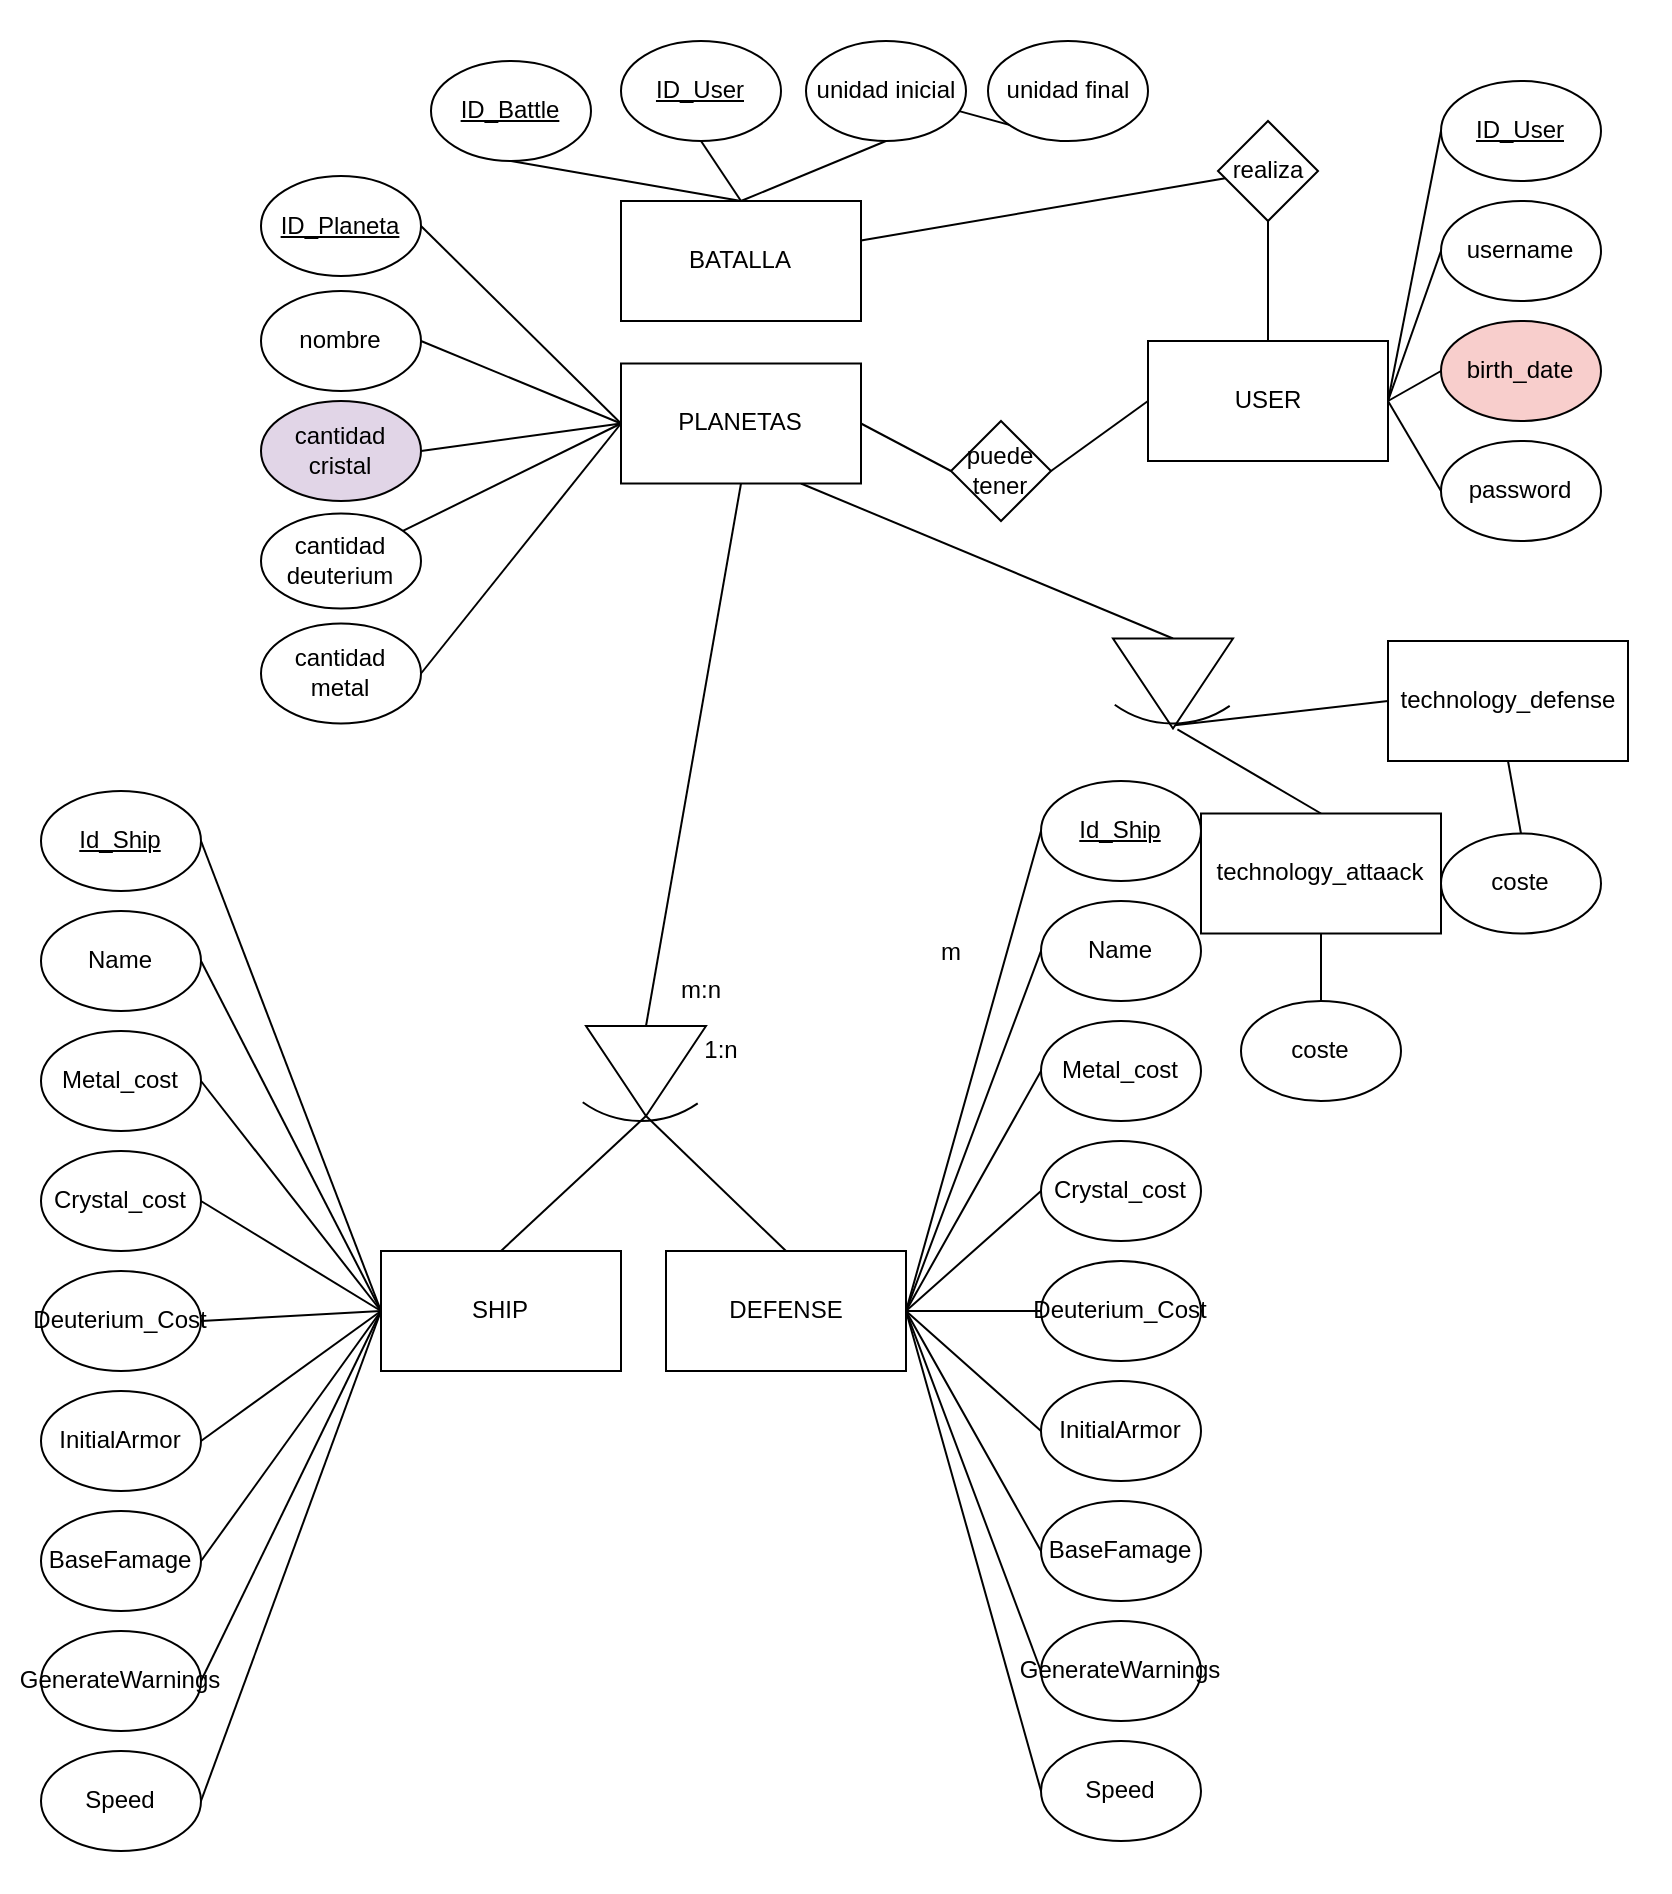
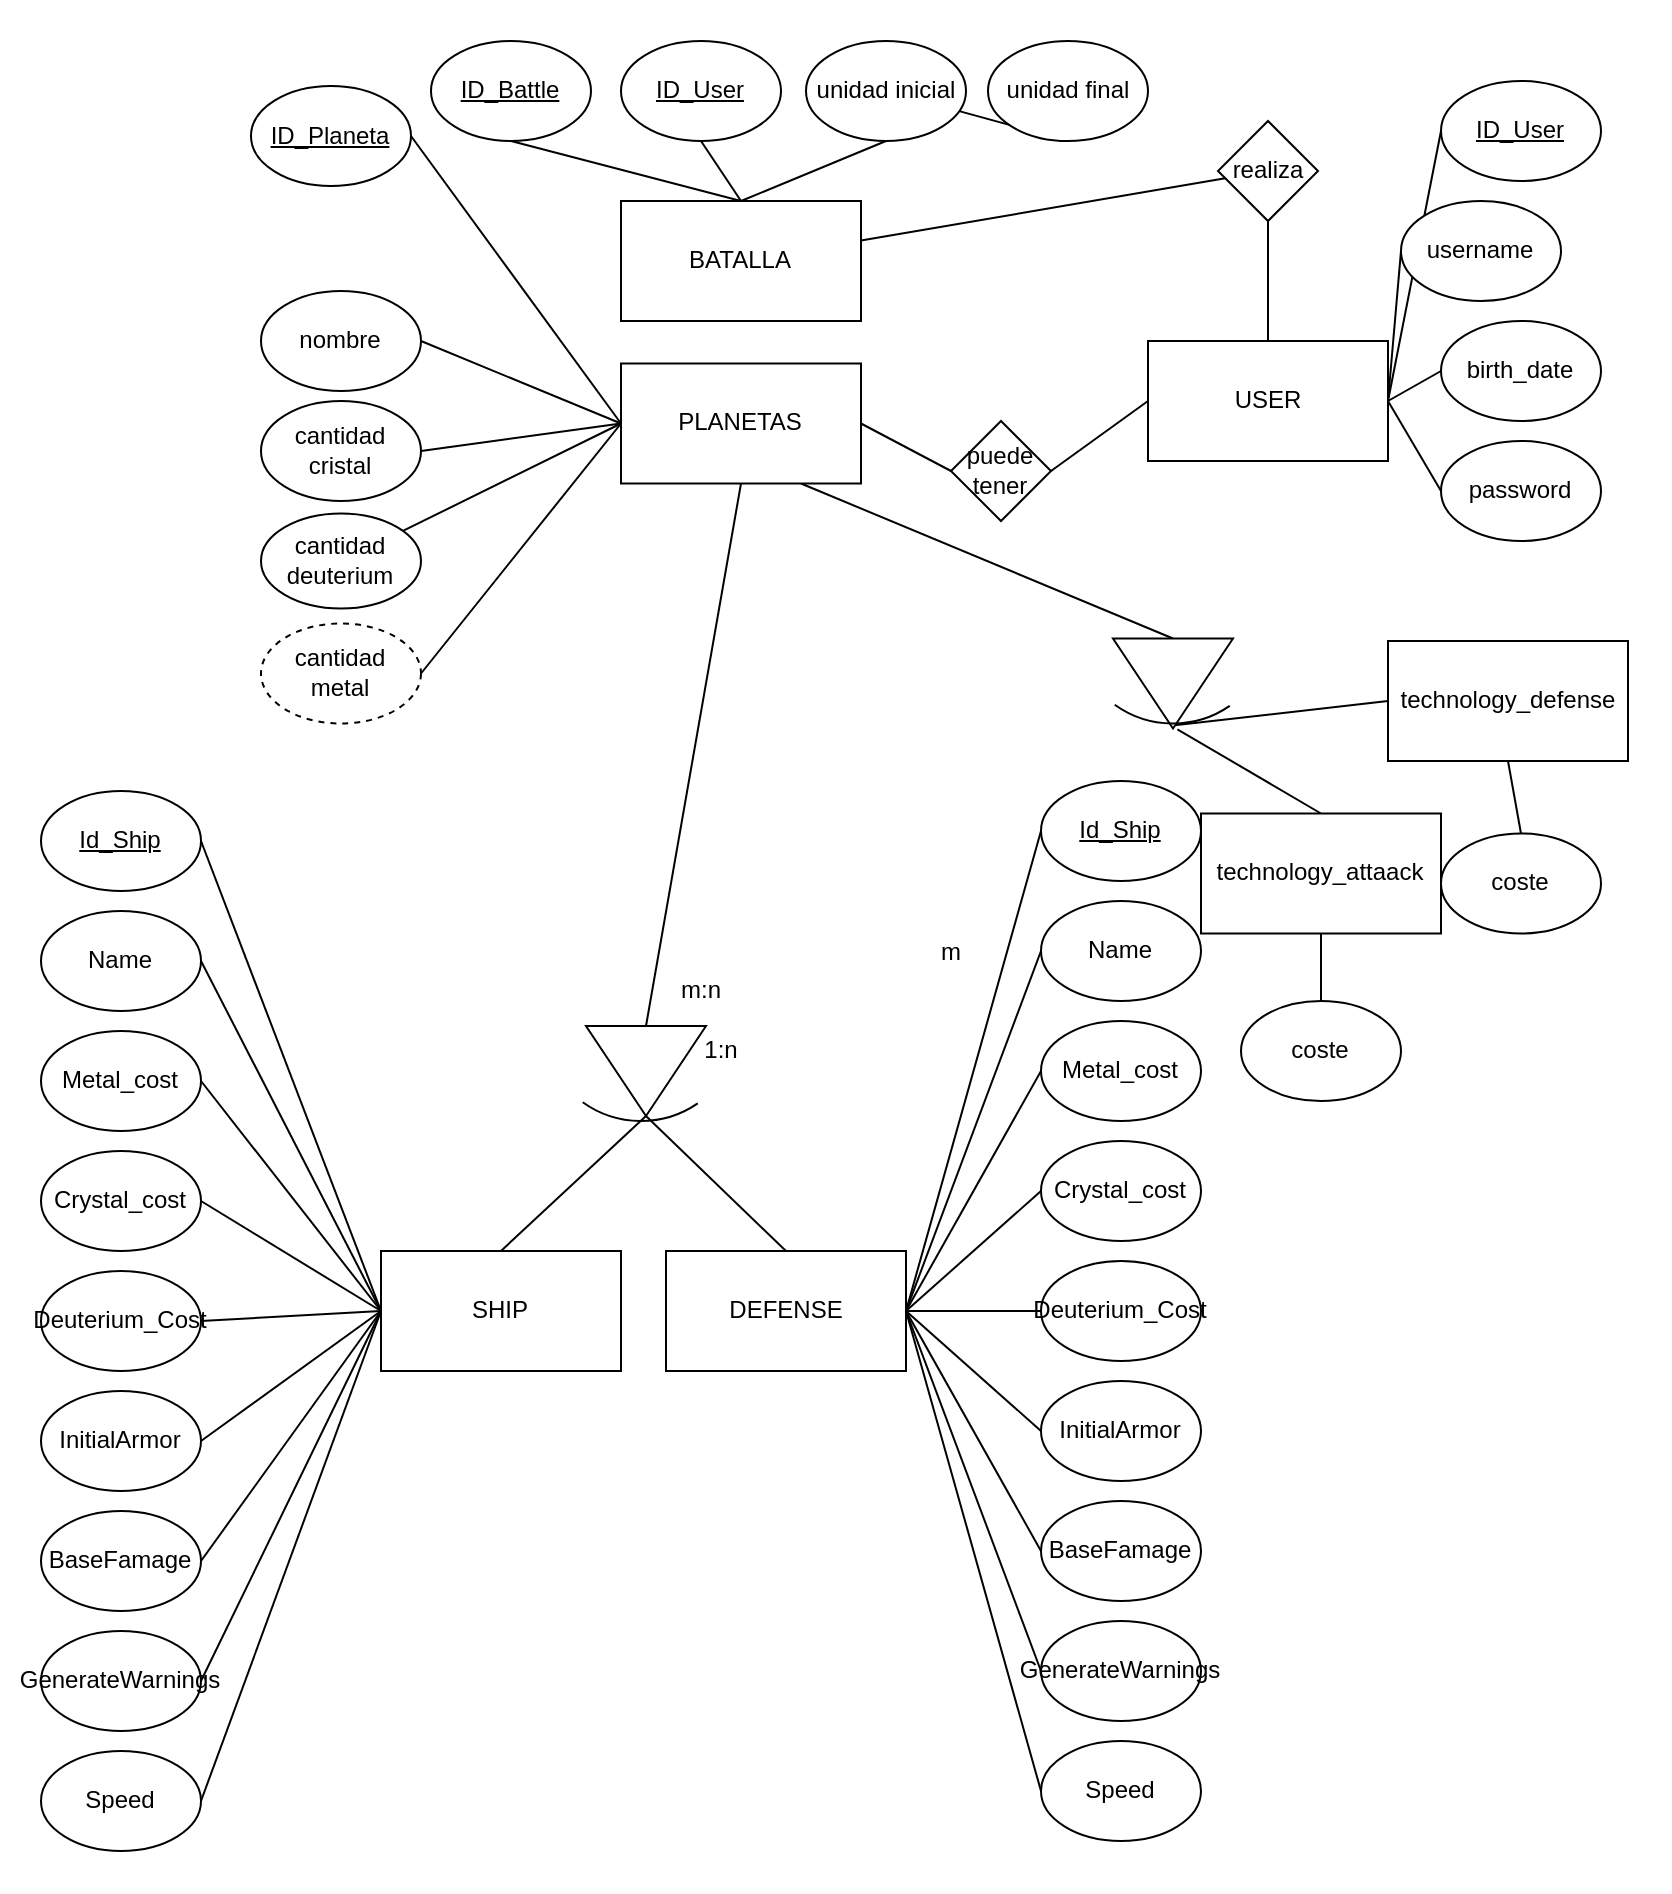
node "ID_Battle": moved (511, 111) -> (511, 91)
node "ID_Planeta": moved (341, 226) -> (331, 136)
node "username": moved (1521, 251) -> (1481, 251)
node "birth_date": fillcolor #f8cecc -> #ffffff
node "cantidad cristal": fillcolor #e1d5e7 -> #ffffff
node "cantidad metal": style solid -> dashed
